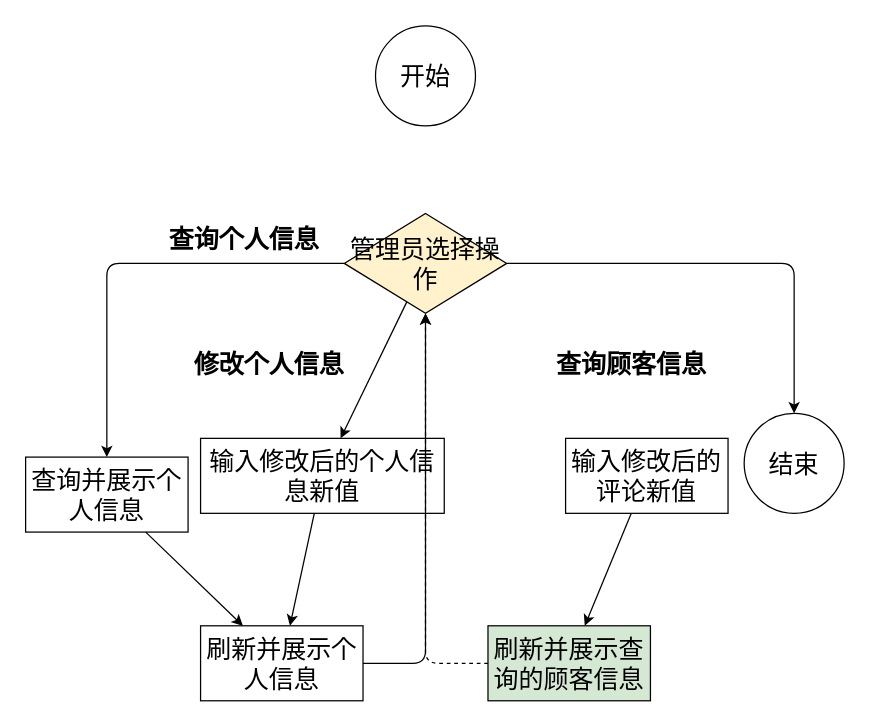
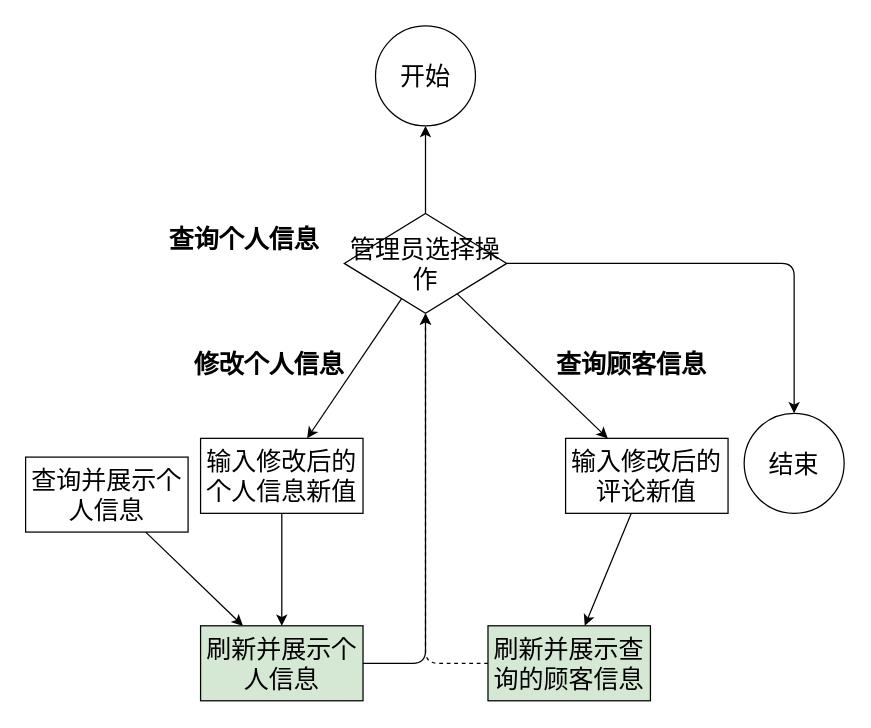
edge "管理员选择操作" -> "查询并展示个人信息": now "管理员选择操作" -> "开始"
node "管理员选择操作": fillcolor #fff2cc -> #ffffff
edge "管理员选择操作" -> "输入修改后的评论新值": added
node "输入修改后的个人信息新值": size 244x75 -> 163x75
node "刷新并展示个人信息": fillcolor #ffffff -> #d5e8d4
